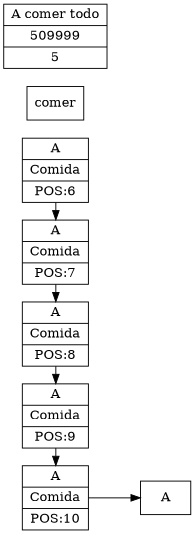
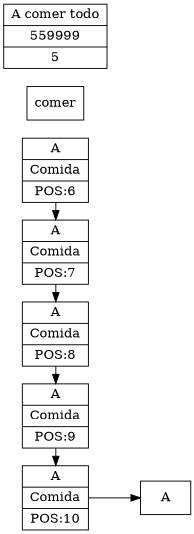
node "A comer todo": text "509999" -> "559999"
